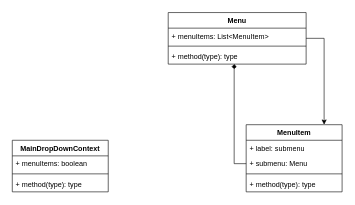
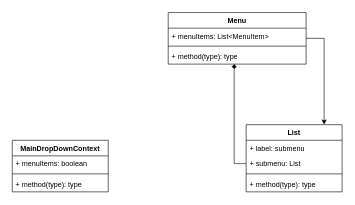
node "MenuItem": label "MenuItem" -> "List"
node "+ submenu: Menu": label "+ submenu: Menu" -> "+ submenu: List"
